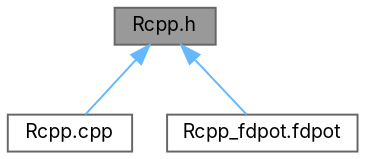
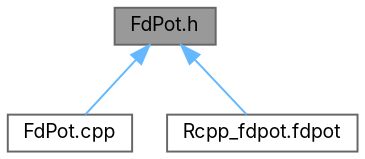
node "Rcpp.h": label "Rcpp.h" -> "FdPot.h"
node "Rcpp.cpp": label "Rcpp.cpp" -> "FdPot.cpp"
